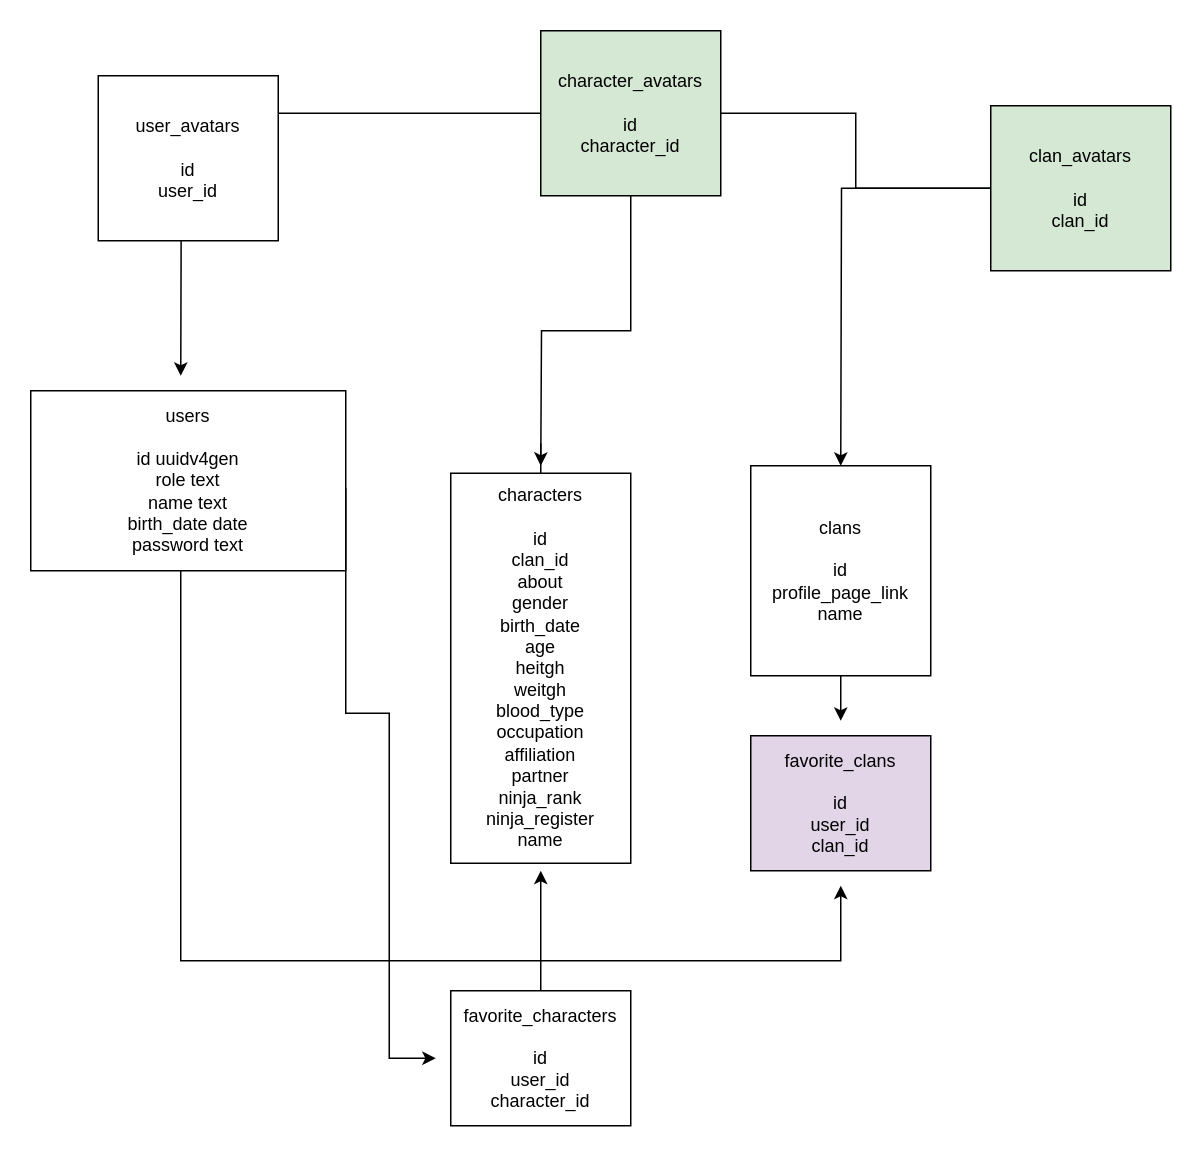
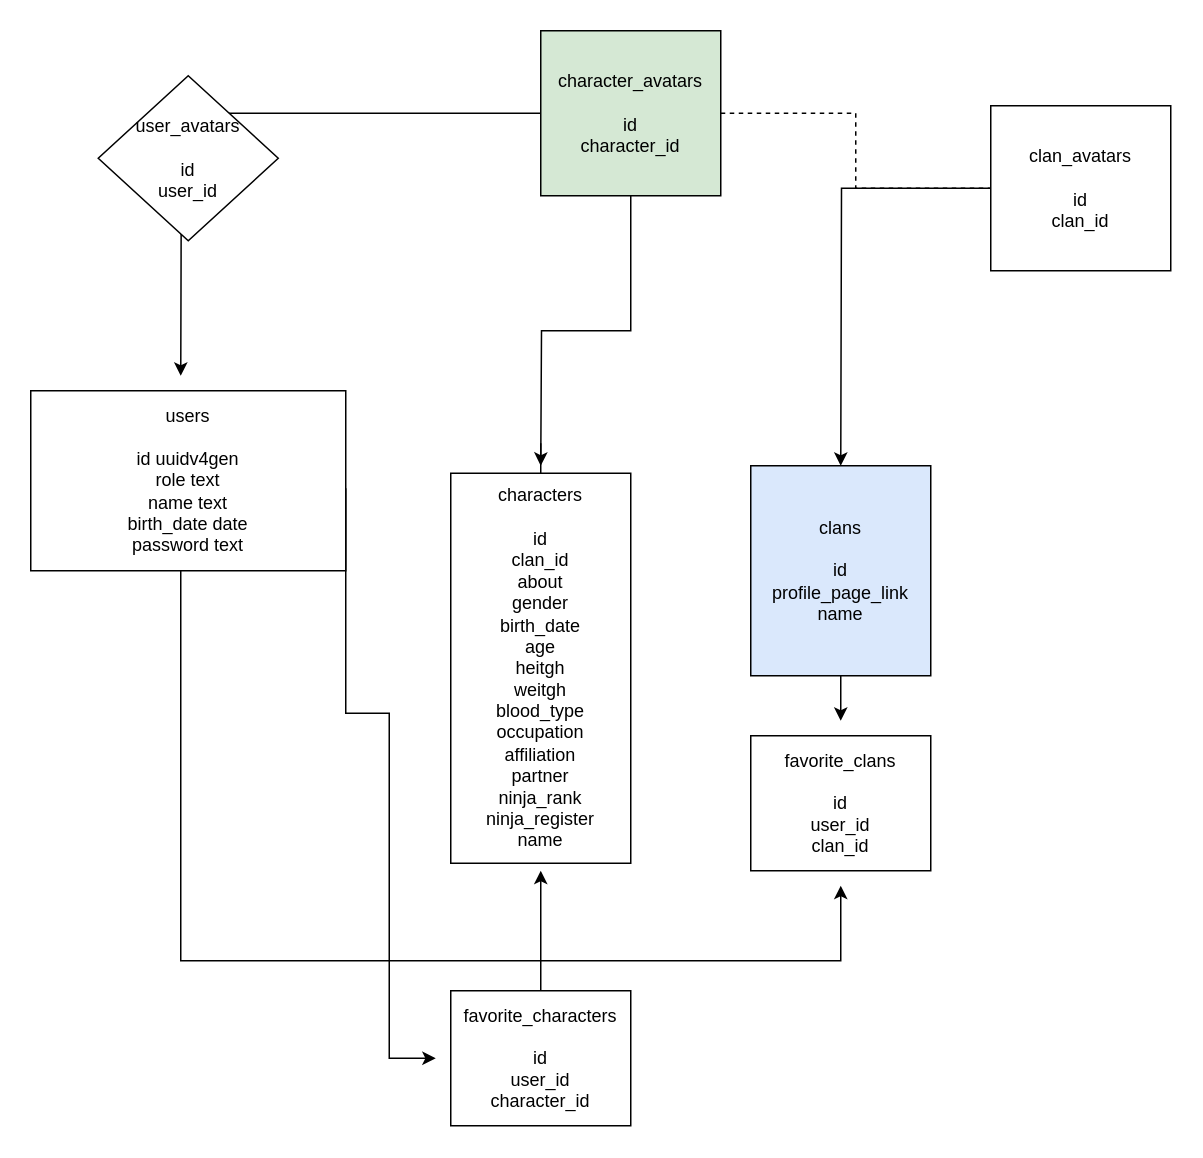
edge "character_avatars id character_id" -- "clan_avatars id clan_id": style solid -> dashed
node "user_avatars id user_id": shape rectangle -> diamond
node "clan_avatars id clan_id": fillcolor #d5e8d4 -> #ffffff
node "clans id profile_page_link name": fillcolor #ffffff -> #dae8fc
node "favorite_clans id user_id clan_id": fillcolor #e1d5e7 -> #ffffff
